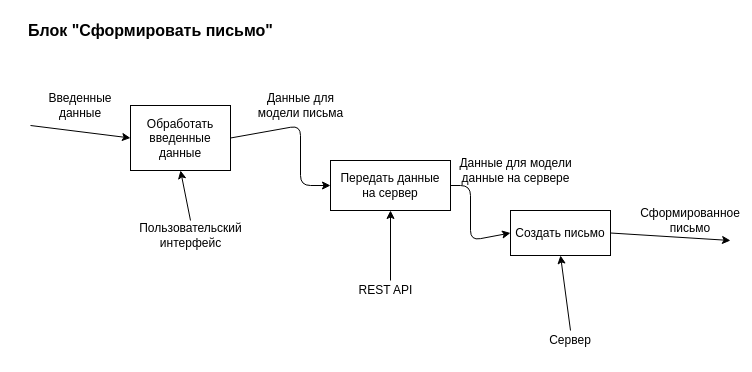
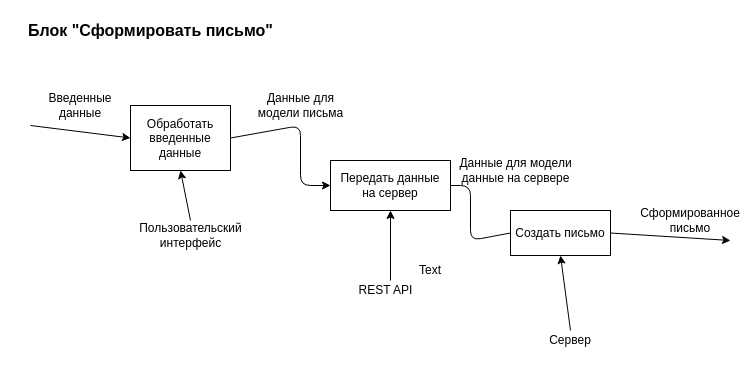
edge "Передать данные на сервер" -> "Создать письмо": arrowhead classic -> none
node "Text": added
